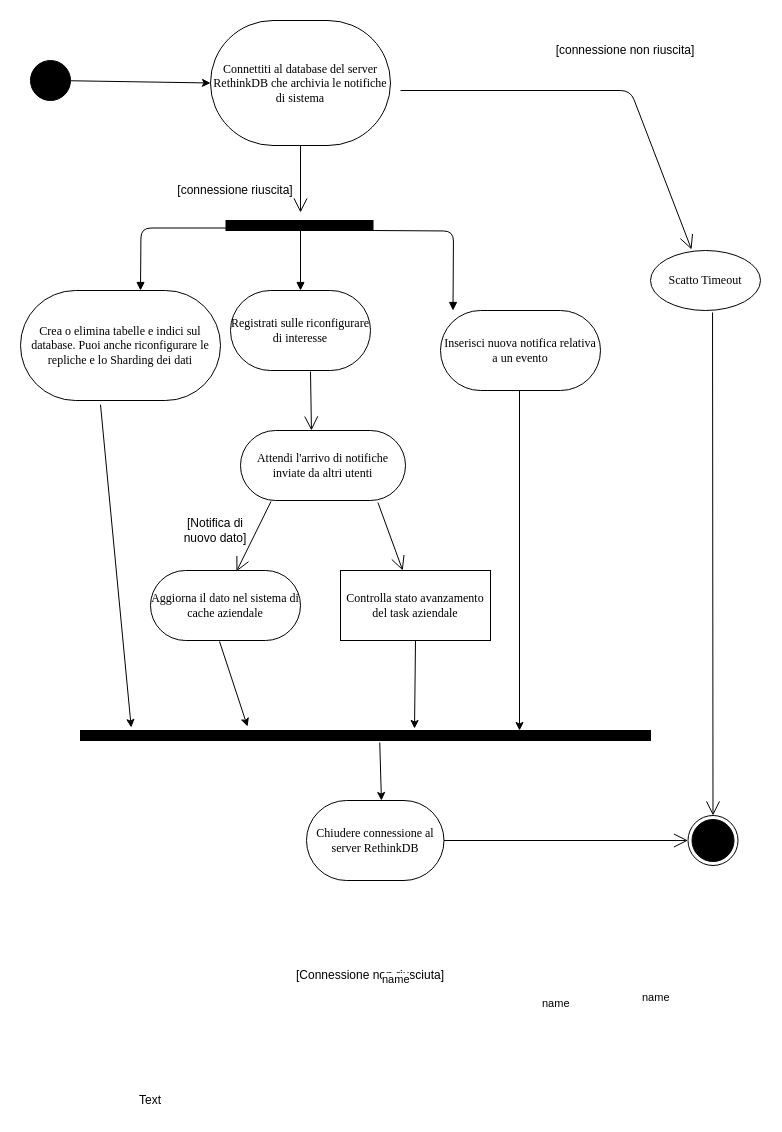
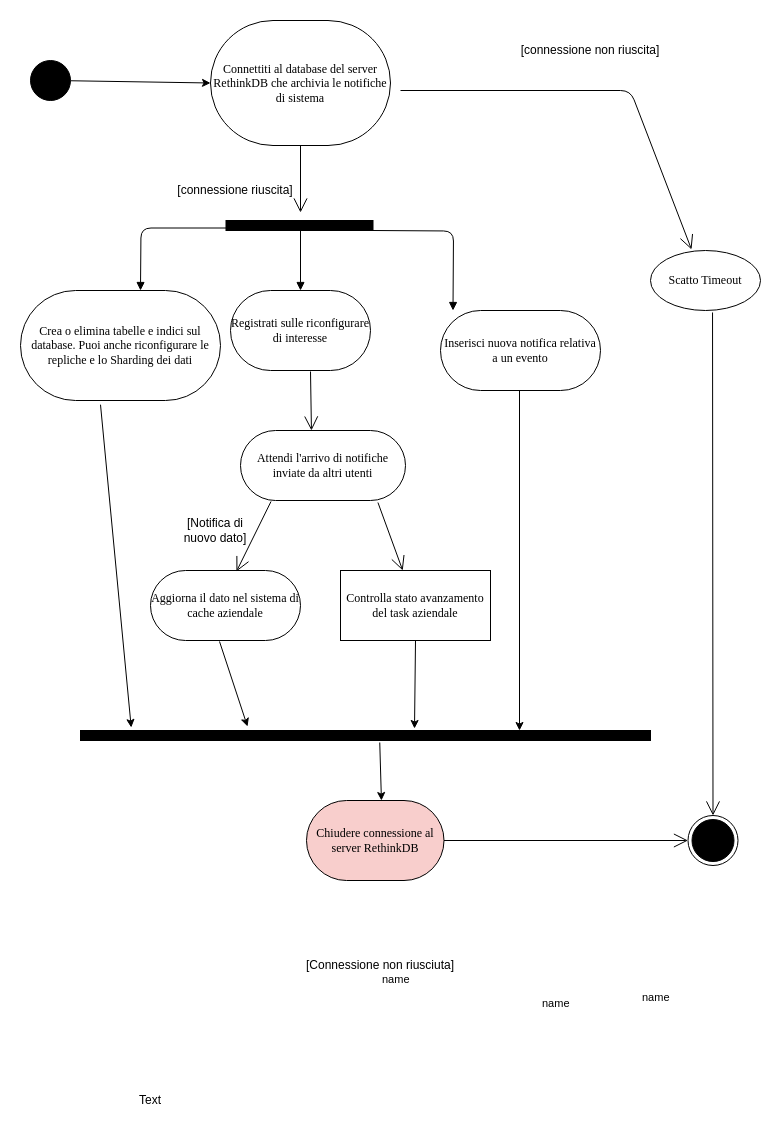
node "[connessione non riuscita]": moved (626, 51) -> (591, 51)
node "Chiudere connessione al server RethinkDB": fillcolor #ffffff -> #f8cecc
node "[Connessione non riusciuta]": moved (371, 976) -> (381, 966)
